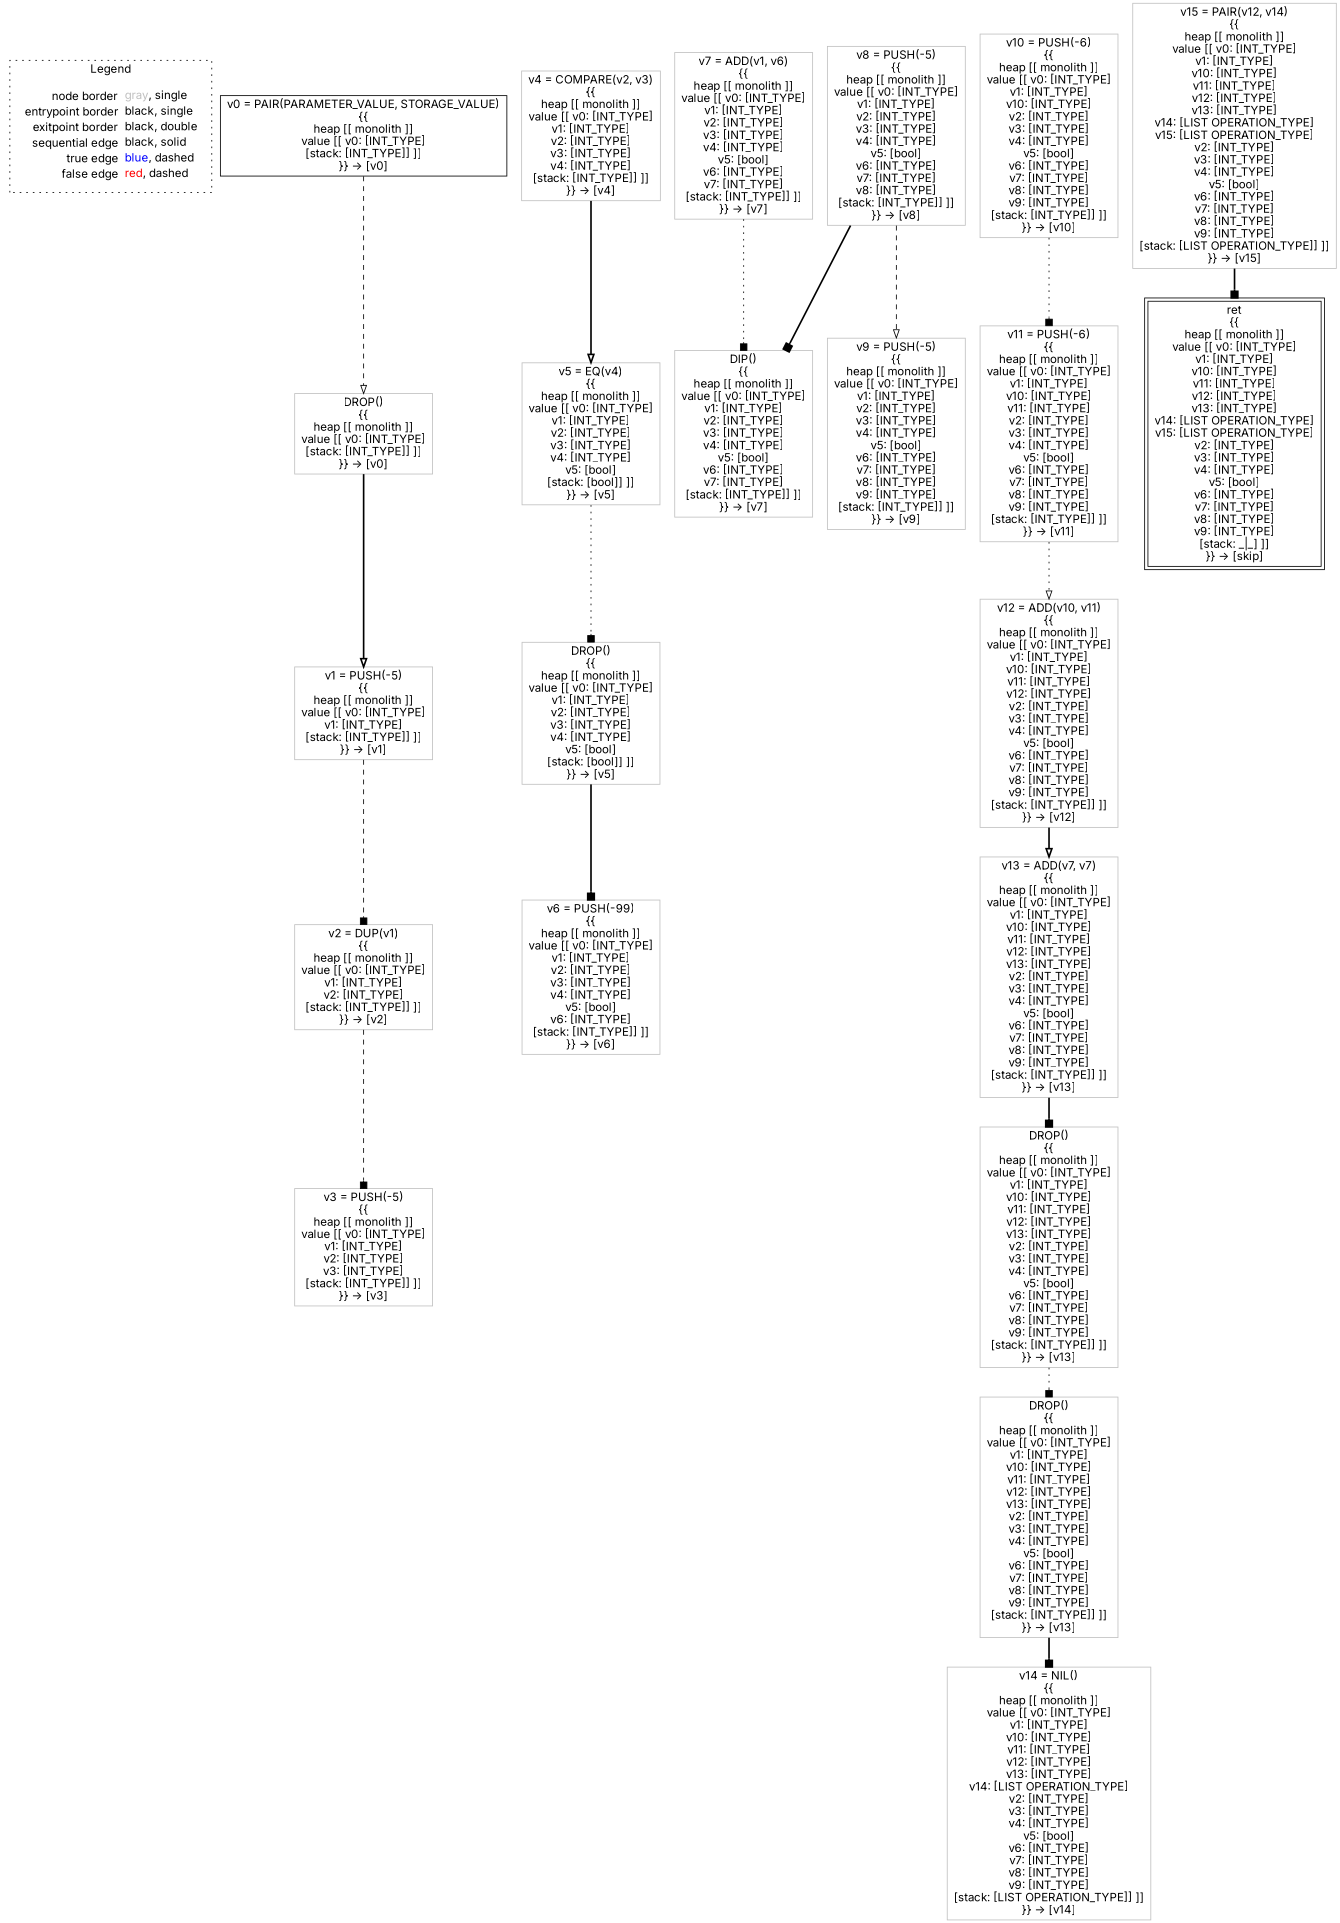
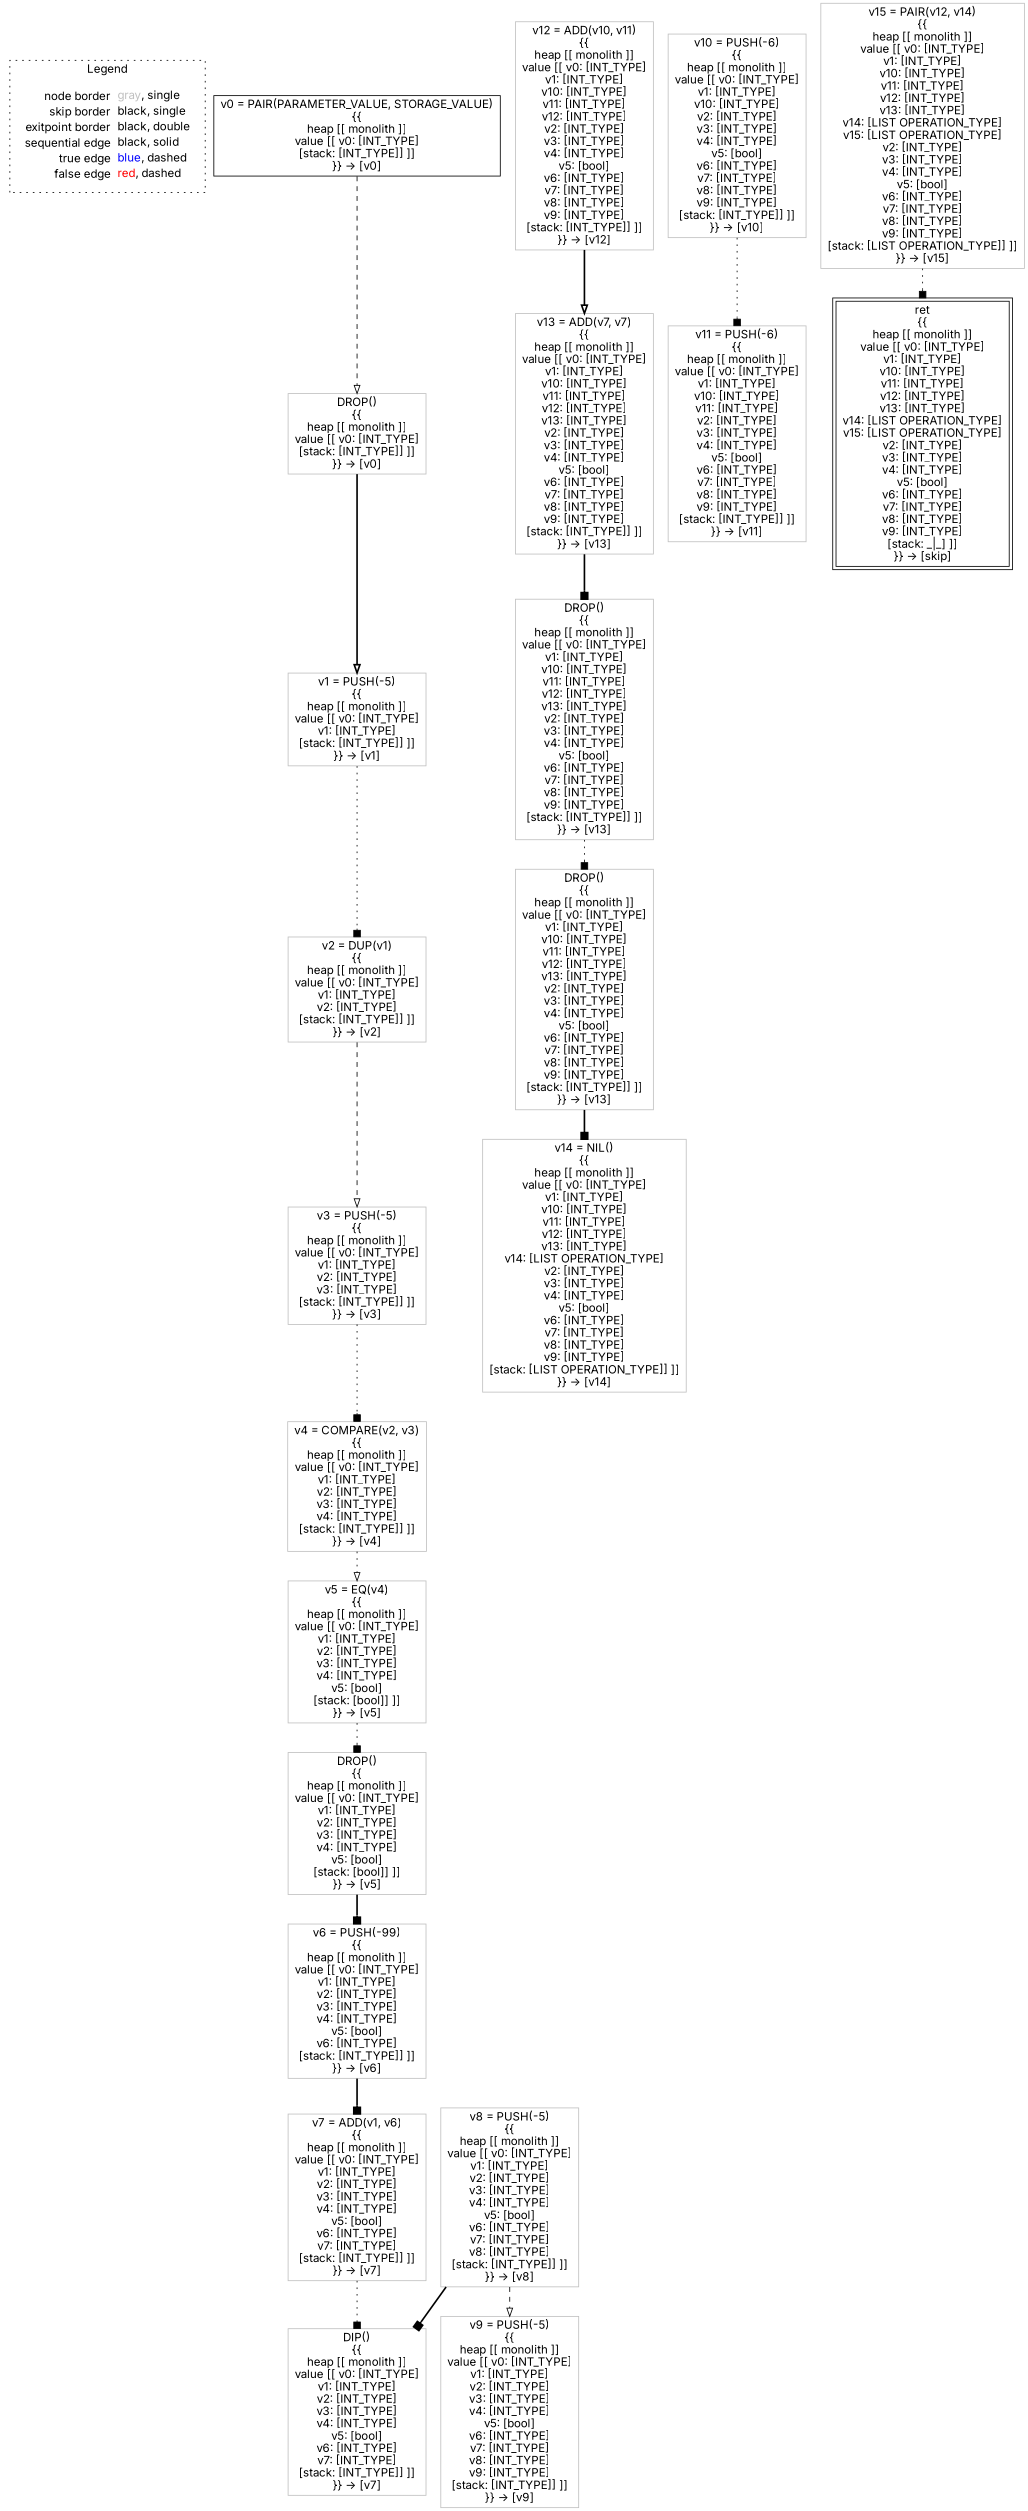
node "node border": text "entrypoint border" -> "skip border"
edge "v4 = COMPARE(v2, v3)" -> "v5 = EQ(v4)": style bold -> dotted
edge "v15 = PAIR(v12, v14)" -> "ret": style bold -> dotted
edge "v11 = PUSH(-6)" -> "v12 = ADD(v10, v11)": removed
edge "v1 = PUSH(-5)" -> "v2 = DUP(v1)": style dashed -> dotted
edge "v2 = DUP(v1)" -> "v3 = PUSH(-5)": arrowhead box -> onormal
edge "v3 = PUSH(-5)" -> "v4 = COMPARE(v2, v3)": added
edge "v6 = PUSH(-99)" -> "v7 = ADD(v1, v6)": added
